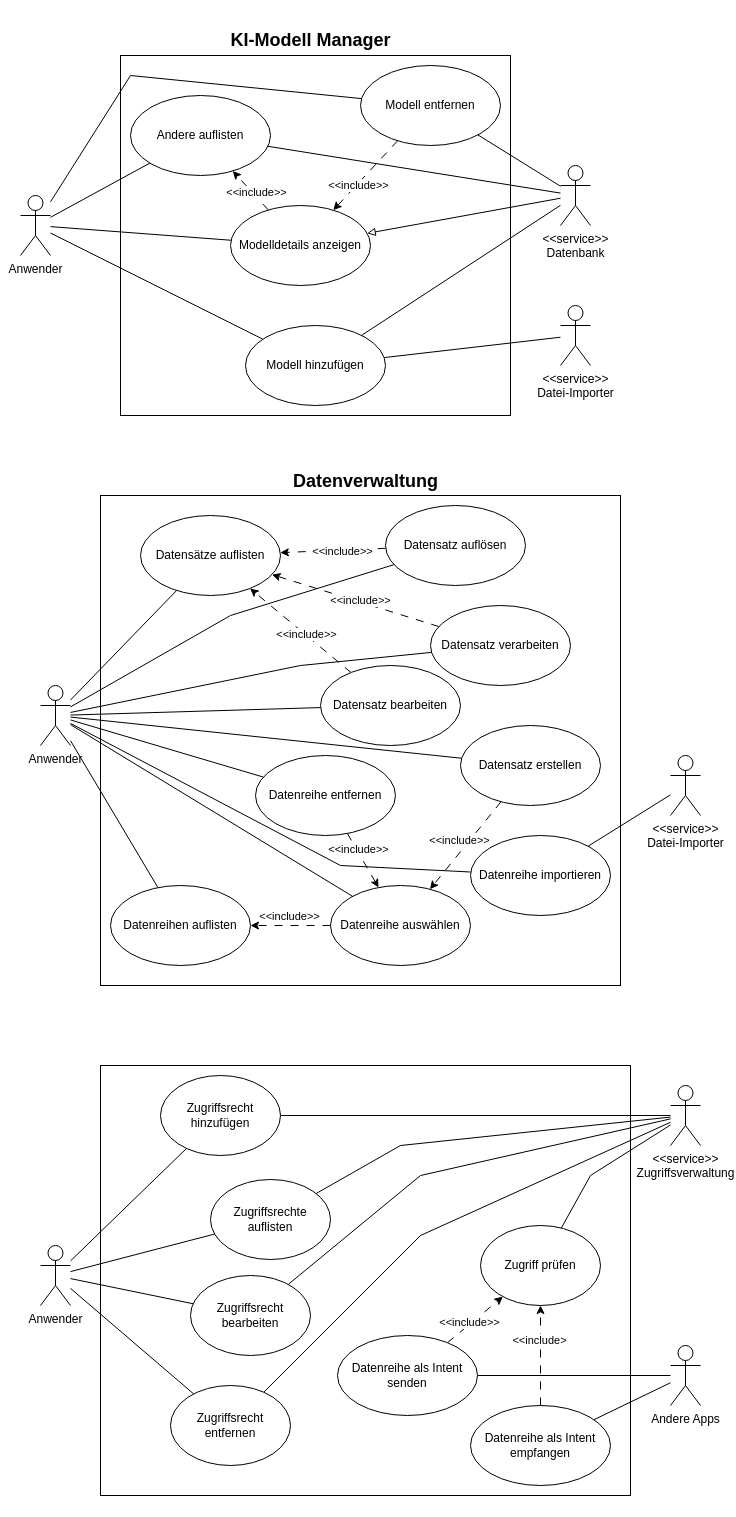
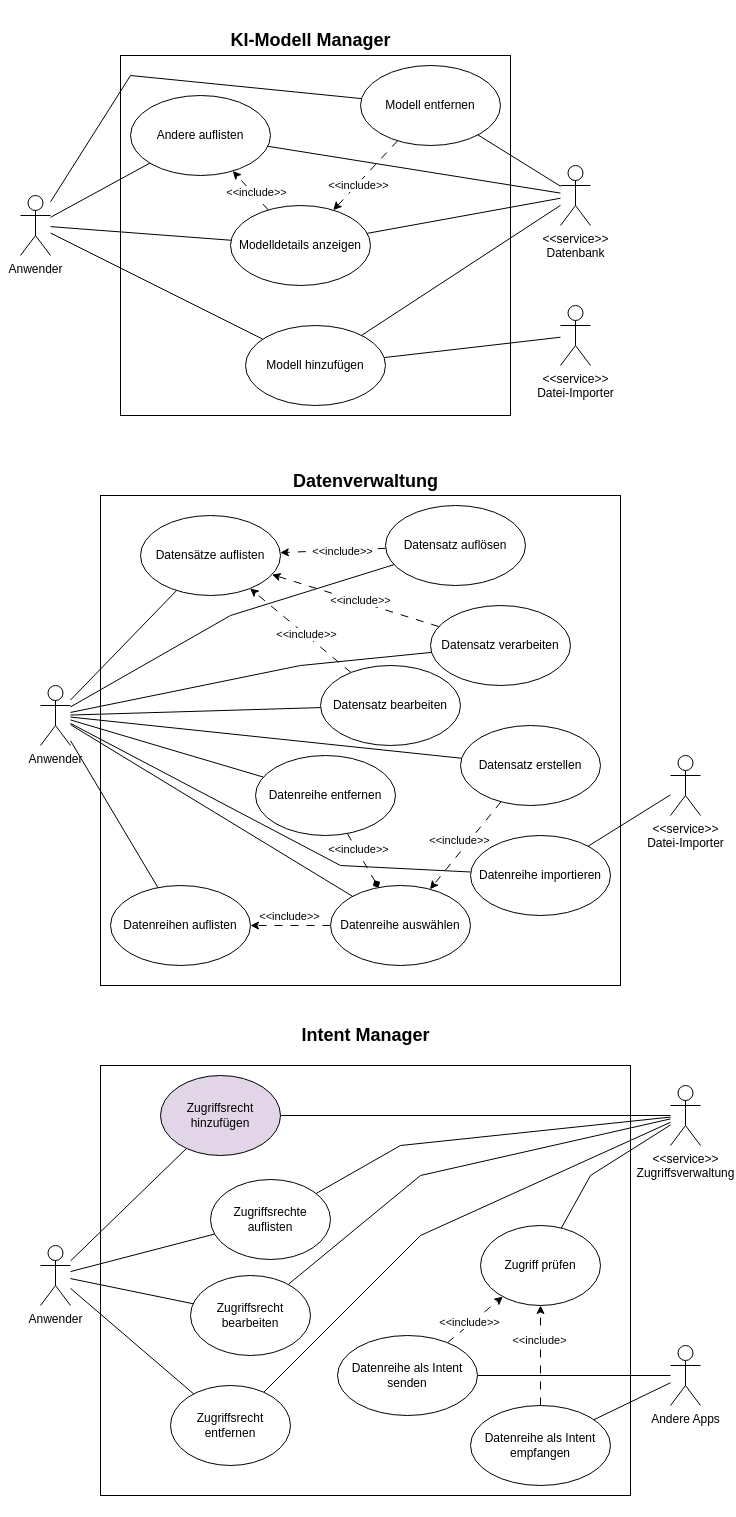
edge "<<service>> Datenbank" -> "Modelldetails anzeigen": arrowhead block -> none
edge "Datenreihe entfernen" -> "Datenreihe auswählen": arrowhead classic -> diamond
node "Intent Manager": added
node "Zugriffsrecht hinzufügen": fillcolor #ffffff -> #e1d5e7
